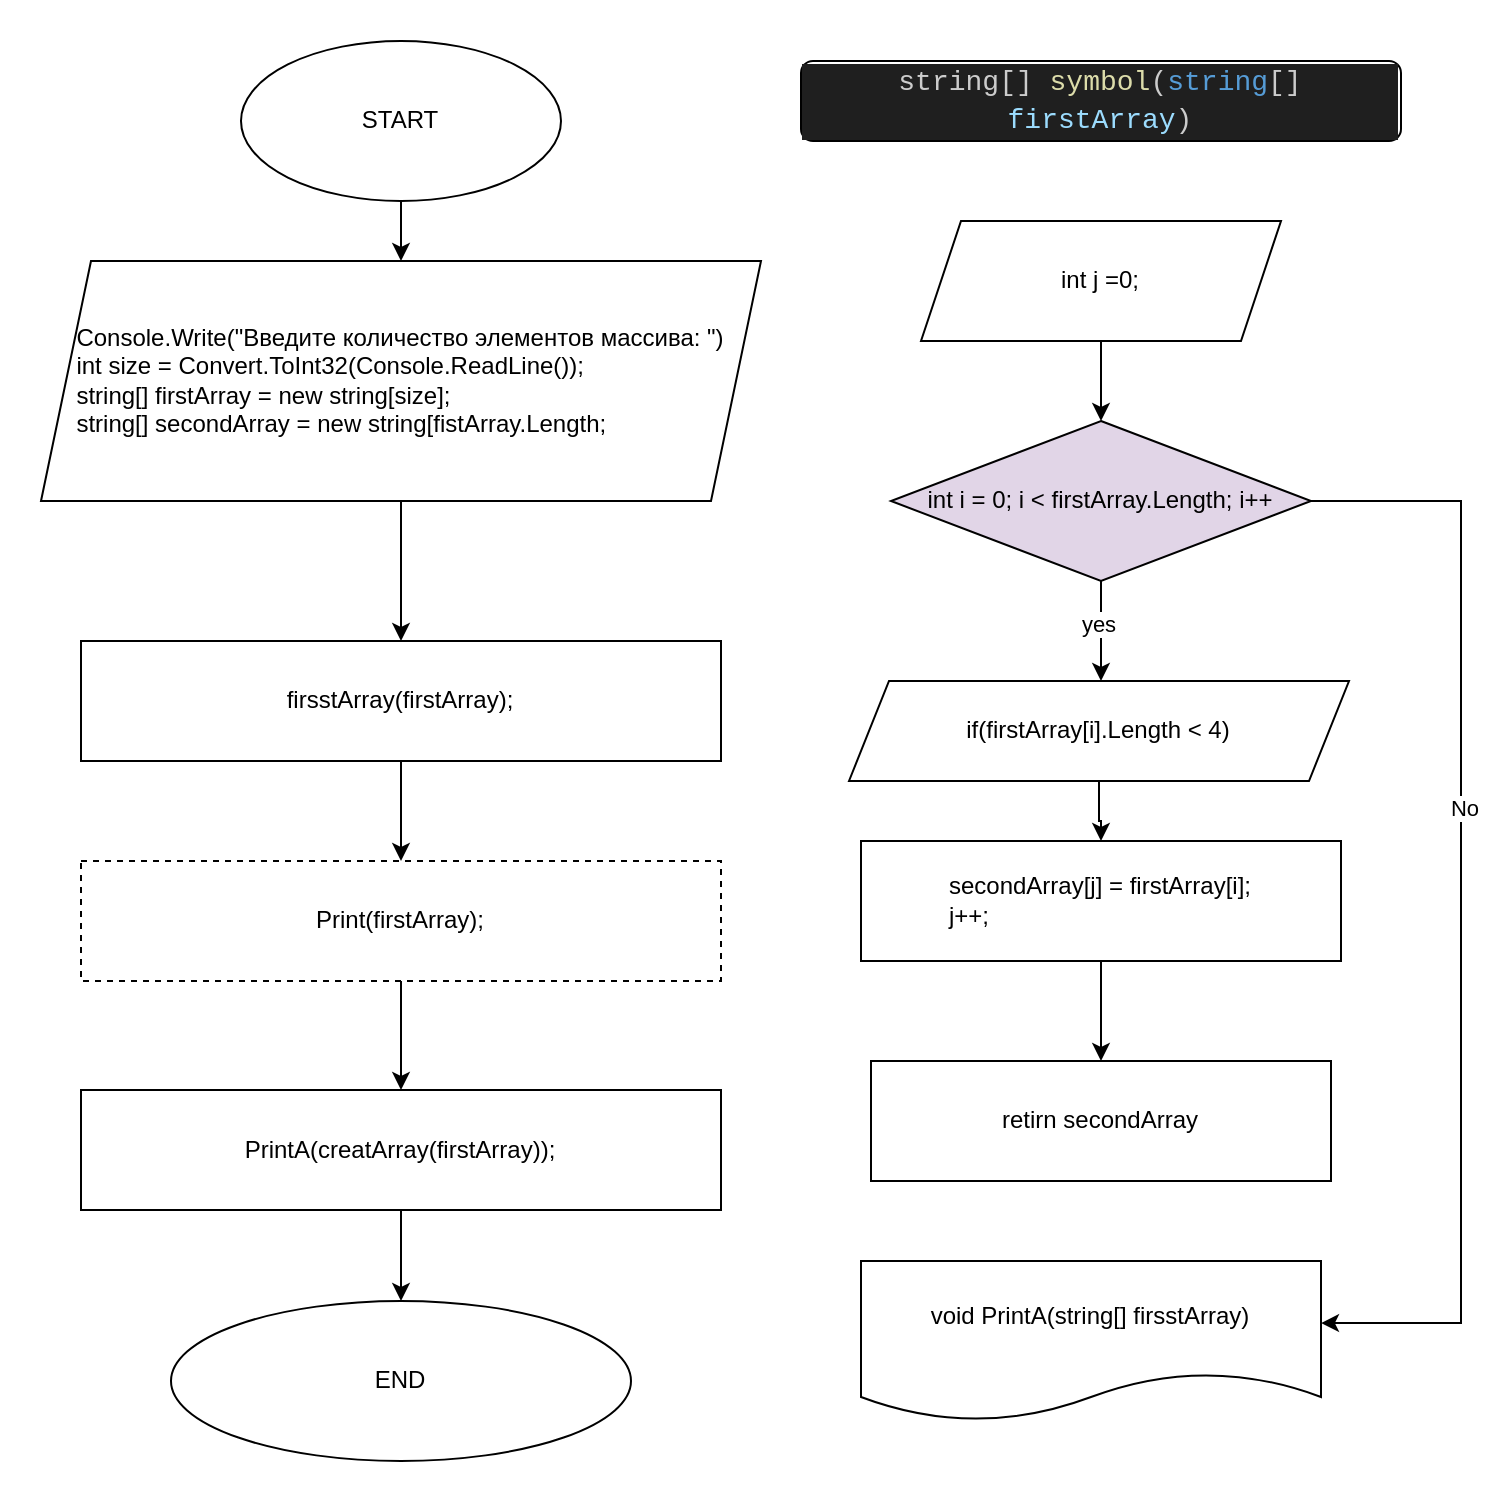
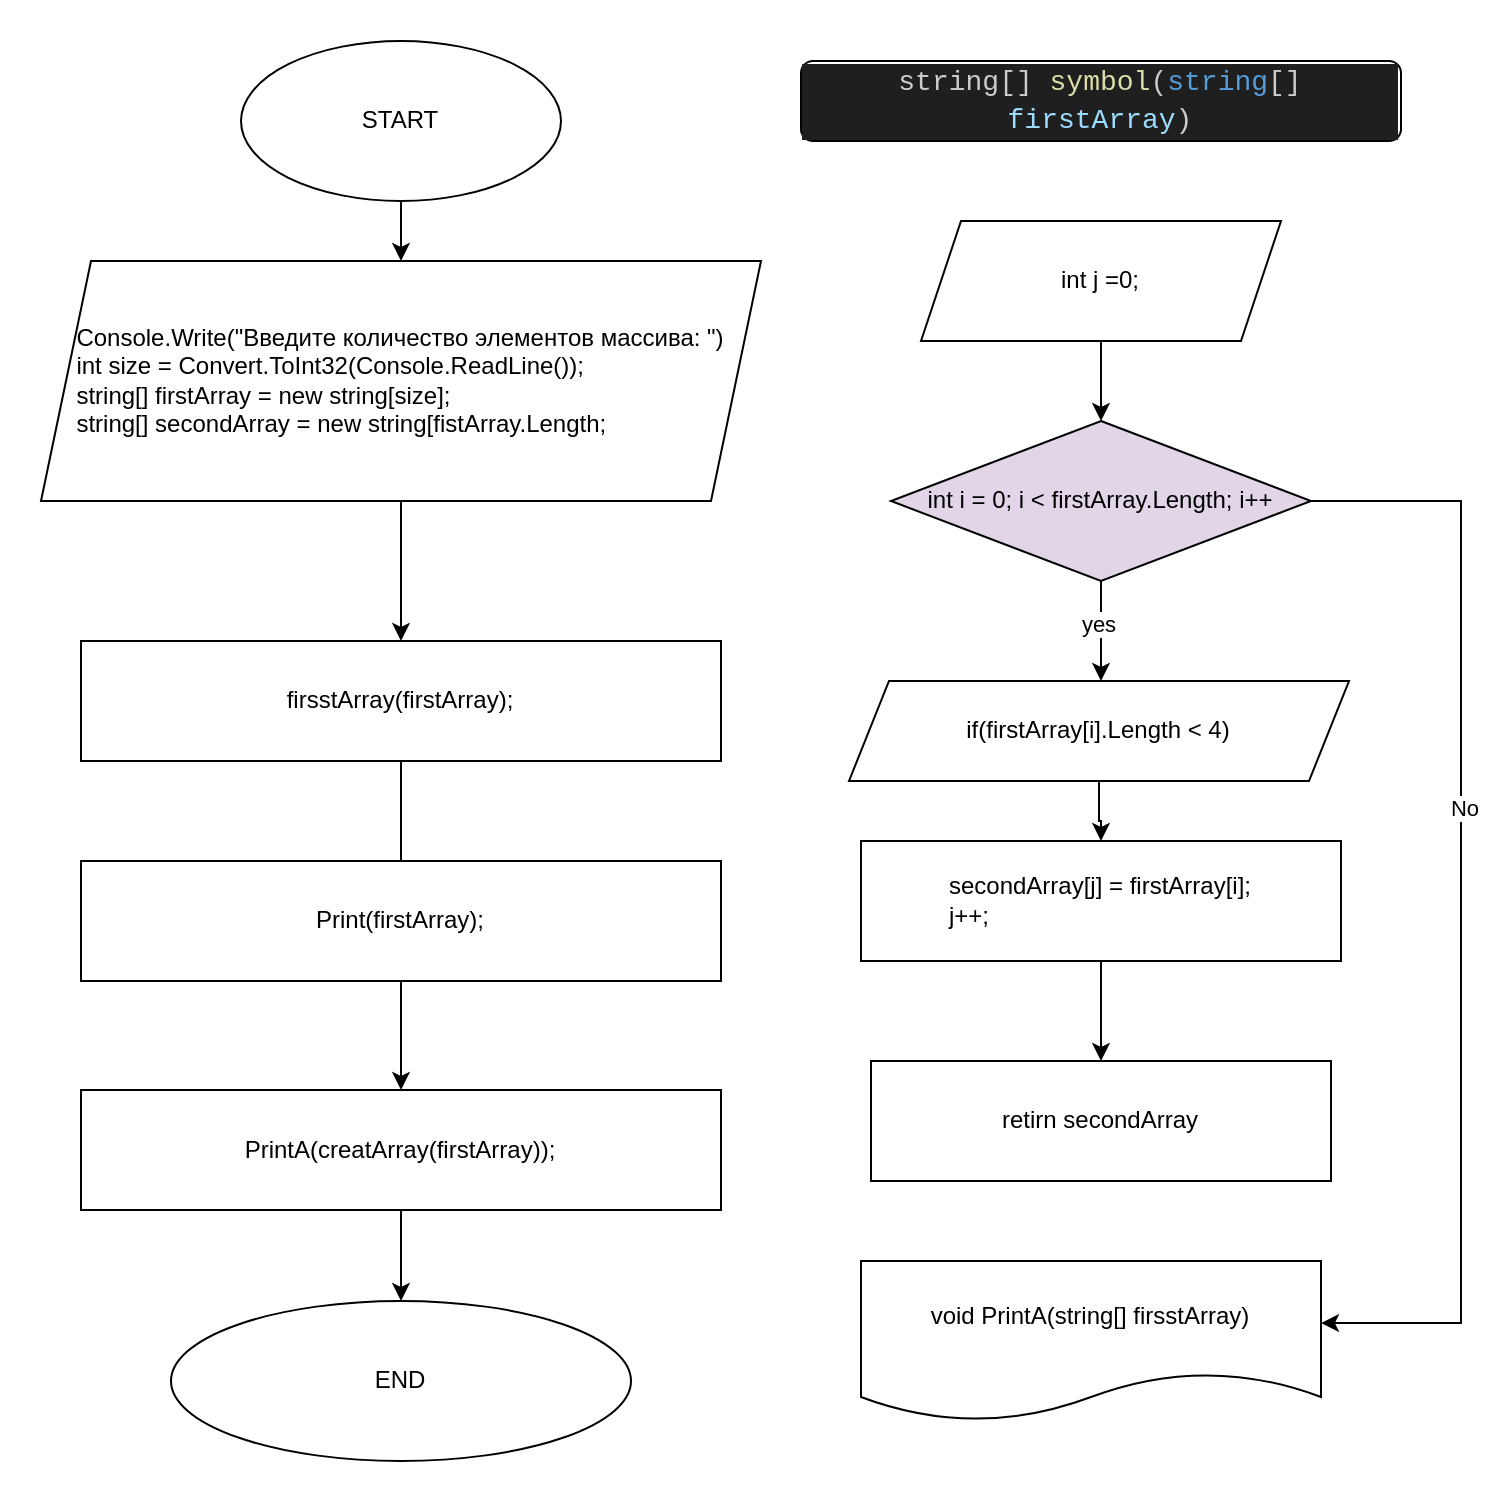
edge "firsstArray(firstArray);" -> "Print(firstArray);": arrowhead classic -> none
node "Print(firstArray);": style dashed -> solid
